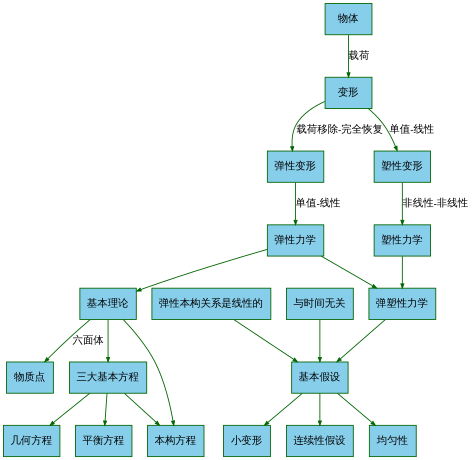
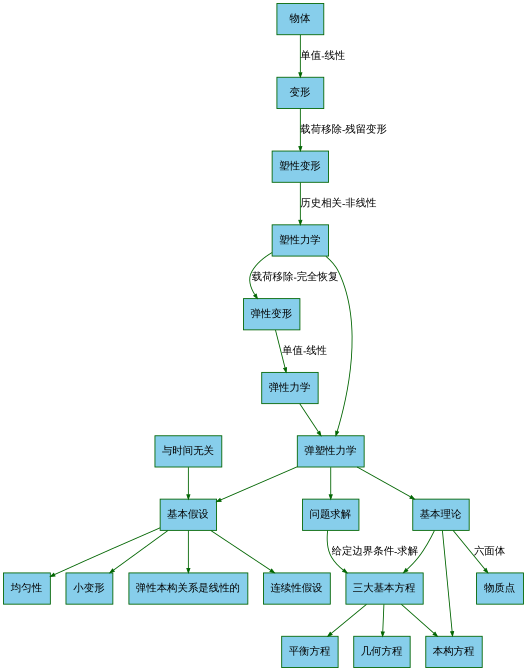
edge "物体" -> "变形": label "载荷" -> "单值-线性"
edge "变形" -> "弹性变形": now "塑性力学" -> "弹性变形"
edge "变形" -> "塑性变形": label "单值-线性" -> "载荷移除-残留变形"
edge "塑性变形" -> "塑性力学": label "非线性-非线性" -> "历史相关-非线性"
edge "弹性力学" -> "基本理论": now "弹塑性力学" -> "基本理论"
edge "弹性本构关系是线性的" -> "基本假设": reversed
node "问题求解": added
